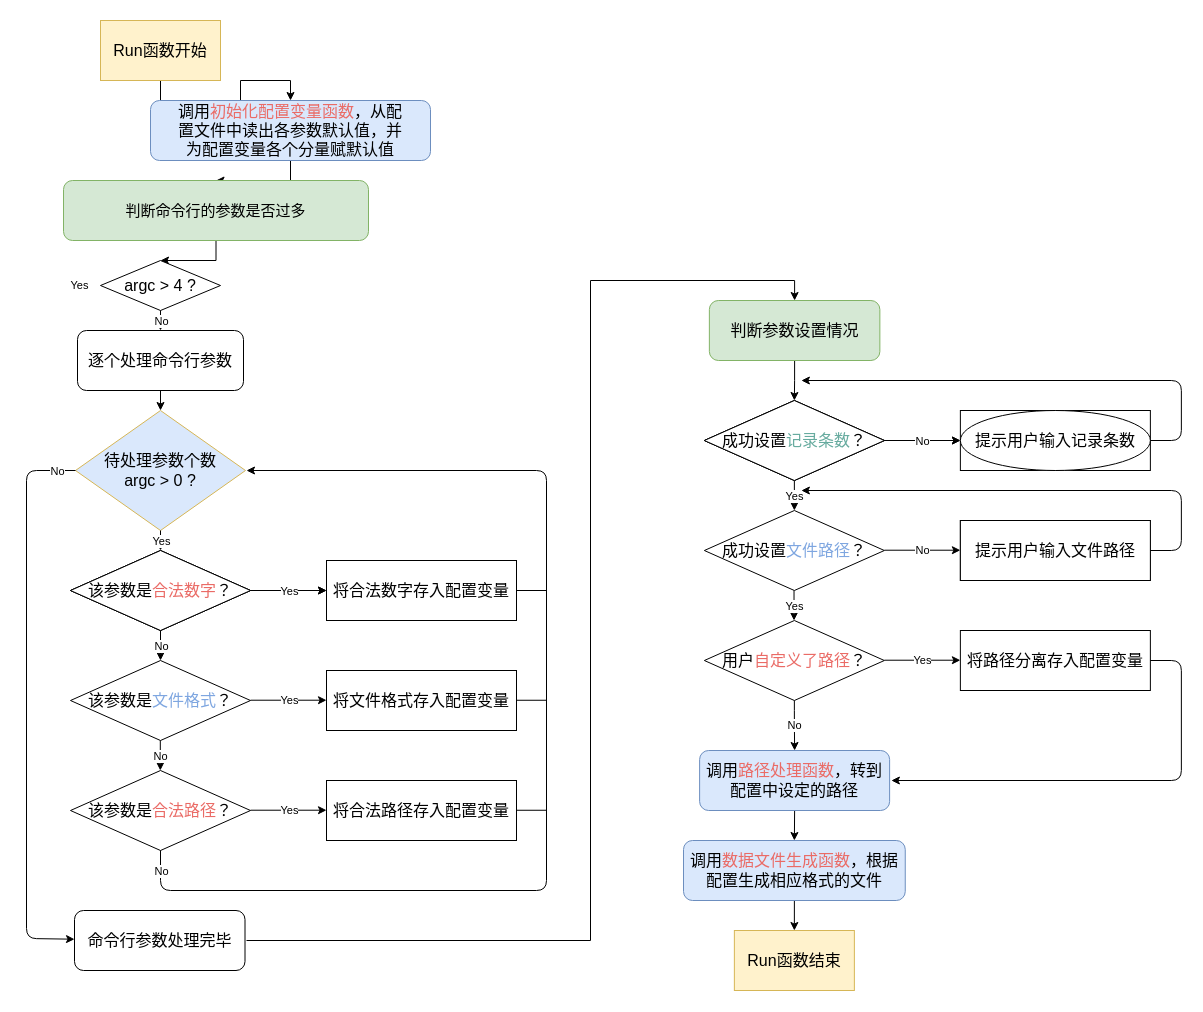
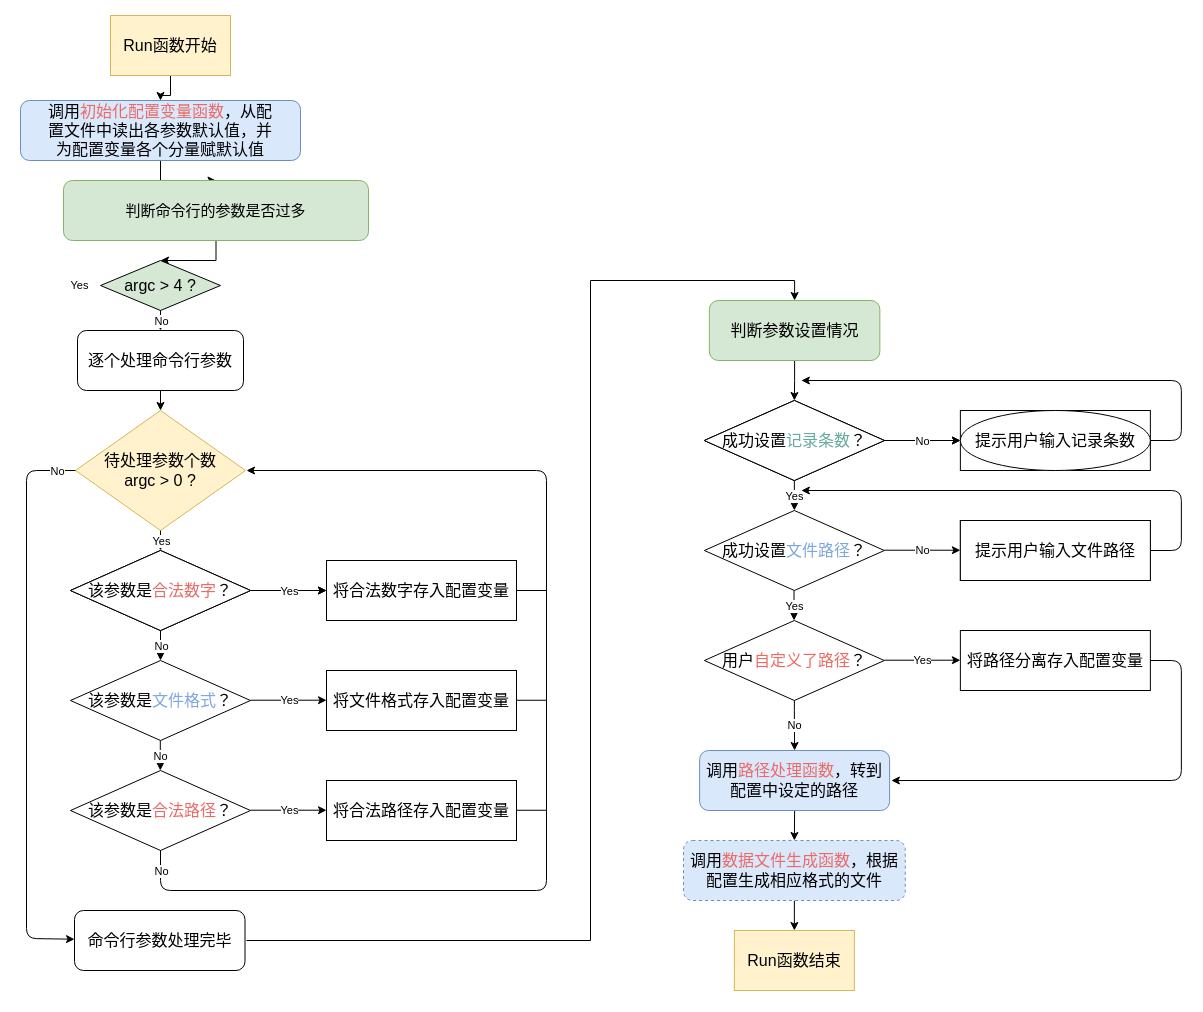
node "Run函数开始": moved (161, 51) -> (171, 46)
node "调用初始化配置变量函数，从配 置文件中读出各参数默认值，并 为配置变量各个分量赋默认值": moved (291, 131) -> (161, 131)
node "argc > 4 ?": fillcolor #ffffff -> #d5e8d4
node "待处理参数个数 argc > 0 ?": fillcolor #dae8fc -> #fff2cc
node "调用数据文件生成函数，根据配置生成相应格式的文件": style solid -> dashed
